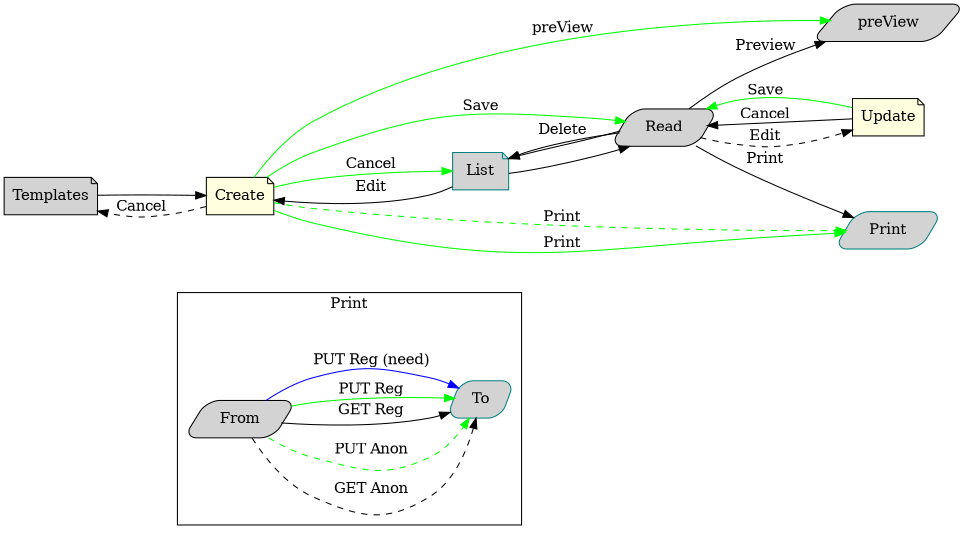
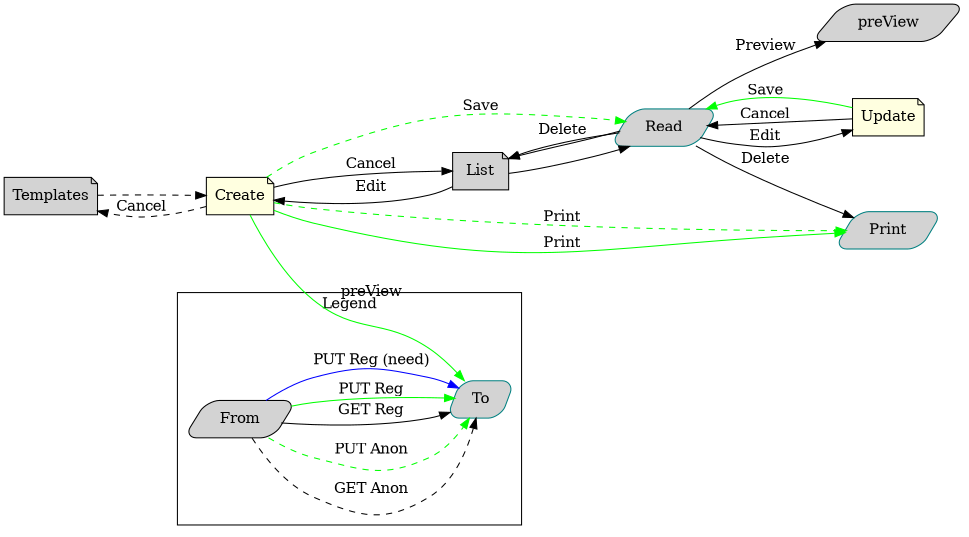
edge "Create" -> "preView": now "Create" -> "To"
edge "Create" -> "Read": style solid -> dashed
node "Read": color black -> teal
edge "Read" -> "Update": style dashed -> solid
edge "Read" -> "Print": label "Print" -> "Delete"
node "List": color teal -> black
edge "Create" -> "List": color green -> black
edge "Templates" -> "Create": style solid -> dashed
cluster "Print": label "Print" -> "Legend"
